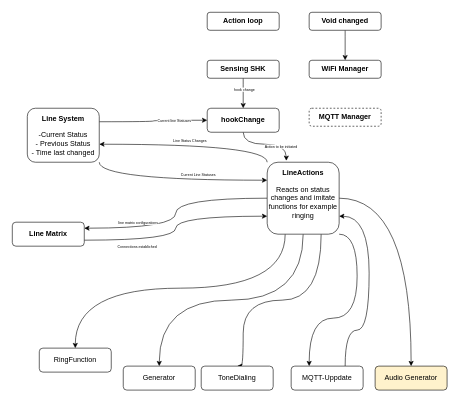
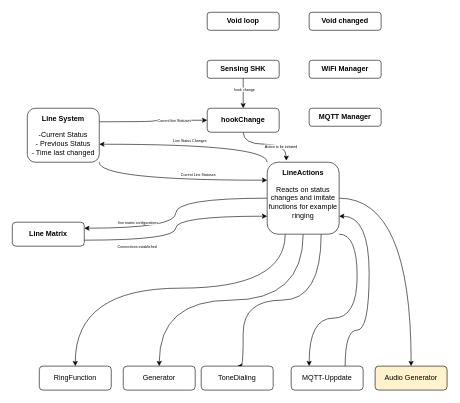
node "Action loop": label "Action loop" -> "Void loop"
edge "Void changed" -> "WiFi Manager": removed
node "MQTT Manager": style dashed -> solid
node "RingFunction": moved (75, 360) -> (75, 378)
